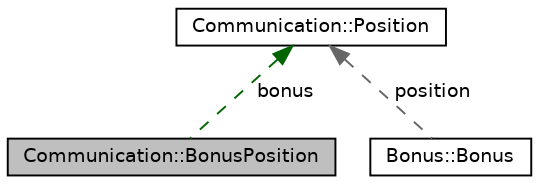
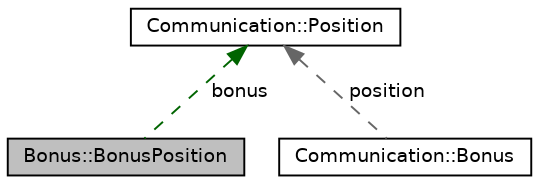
node "Communication::BonusPosition": label "Communication::BonusPosition" -> "Bonus::BonusPosition"
node "Bonus::Bonus": label "Bonus::Bonus" -> "Communication::Bonus"
